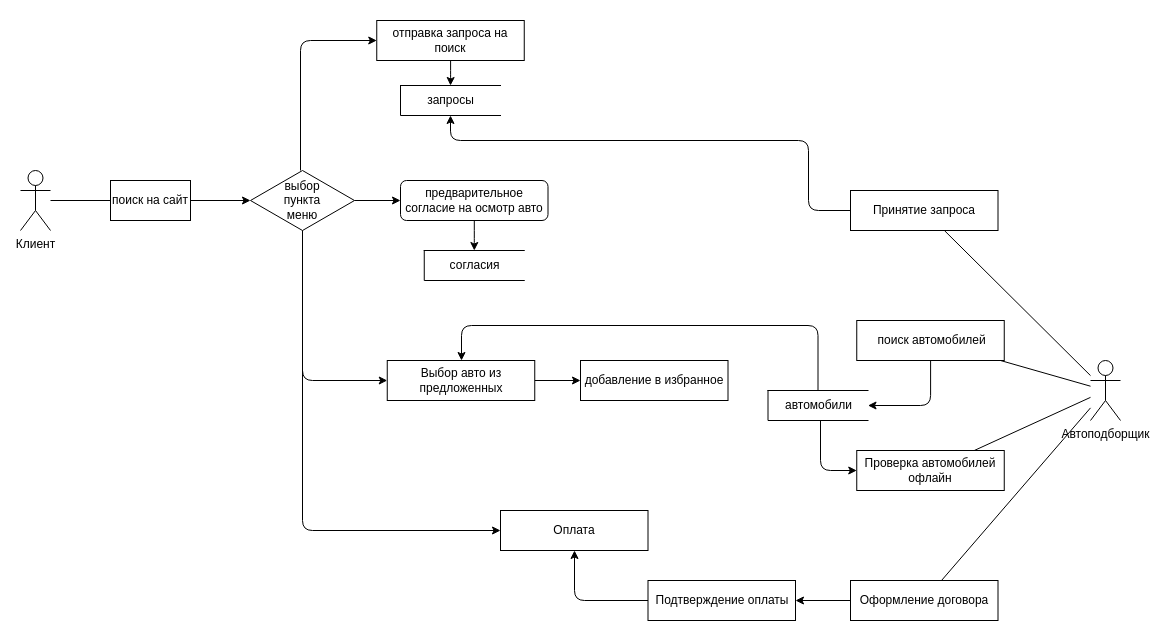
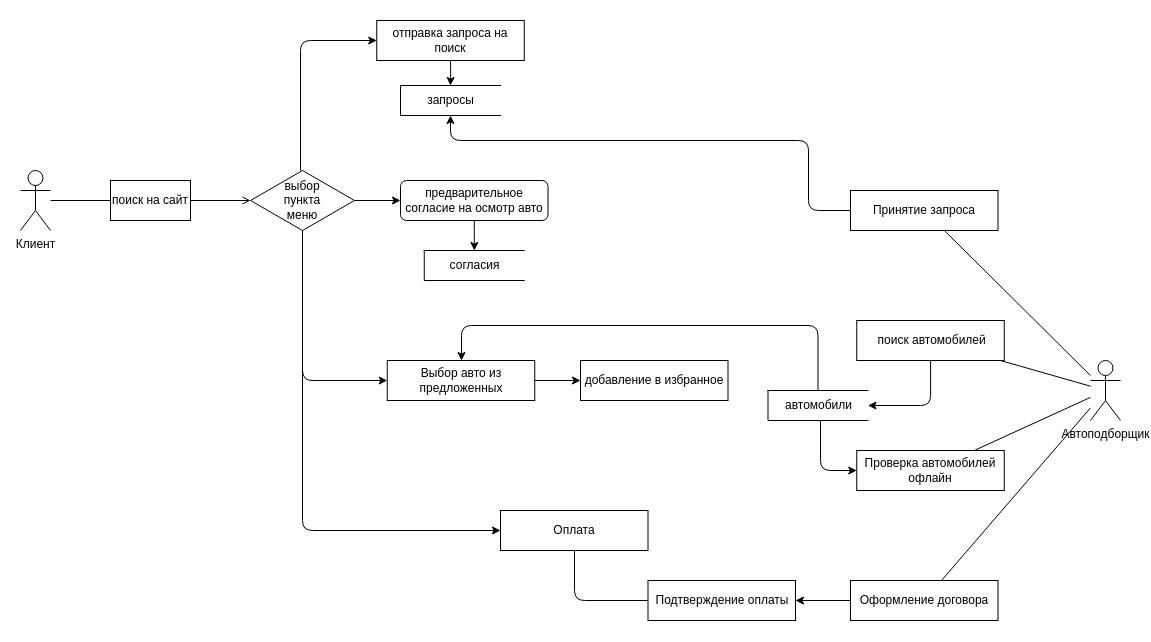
edge "поиск на сайт" -> "выбор пункта меню": arrowhead classic -> open
edge "Подтверждение оплаты" -> "Оплата": arrowhead classic -> none
